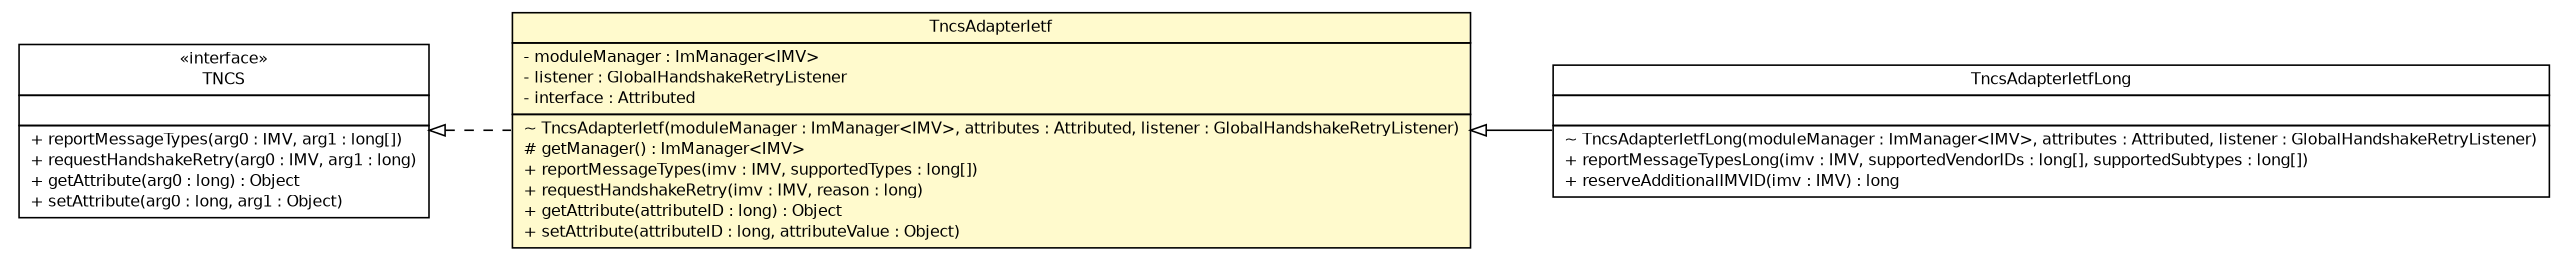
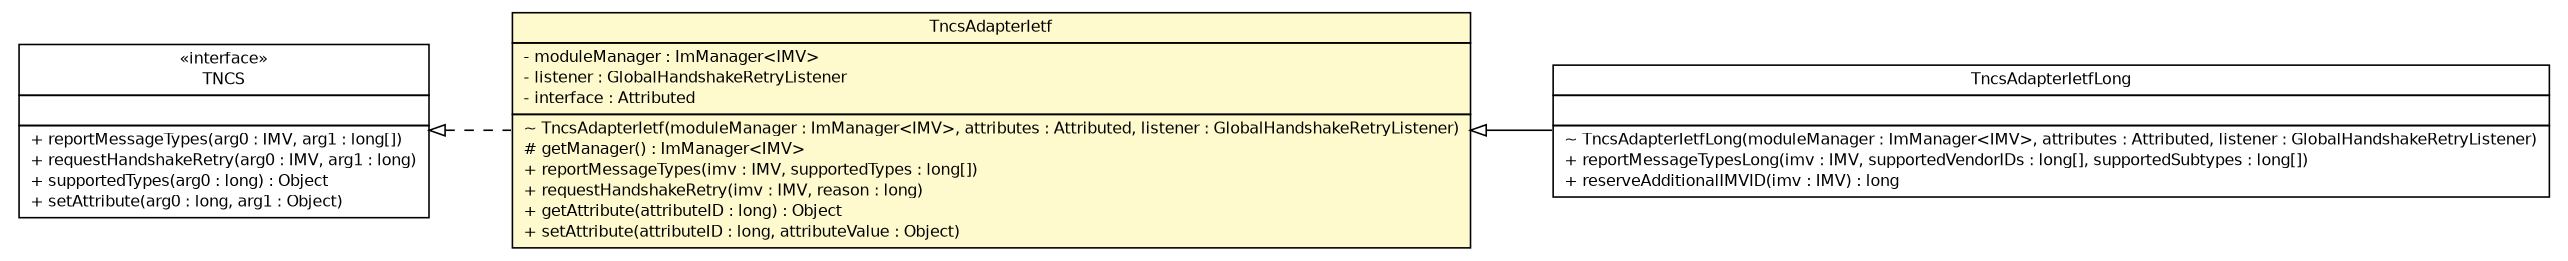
node "TNCS": text "+ getAttribute(arg0 : long) : Object" -> "+ supportedTypes(arg0 : long) : Object"
